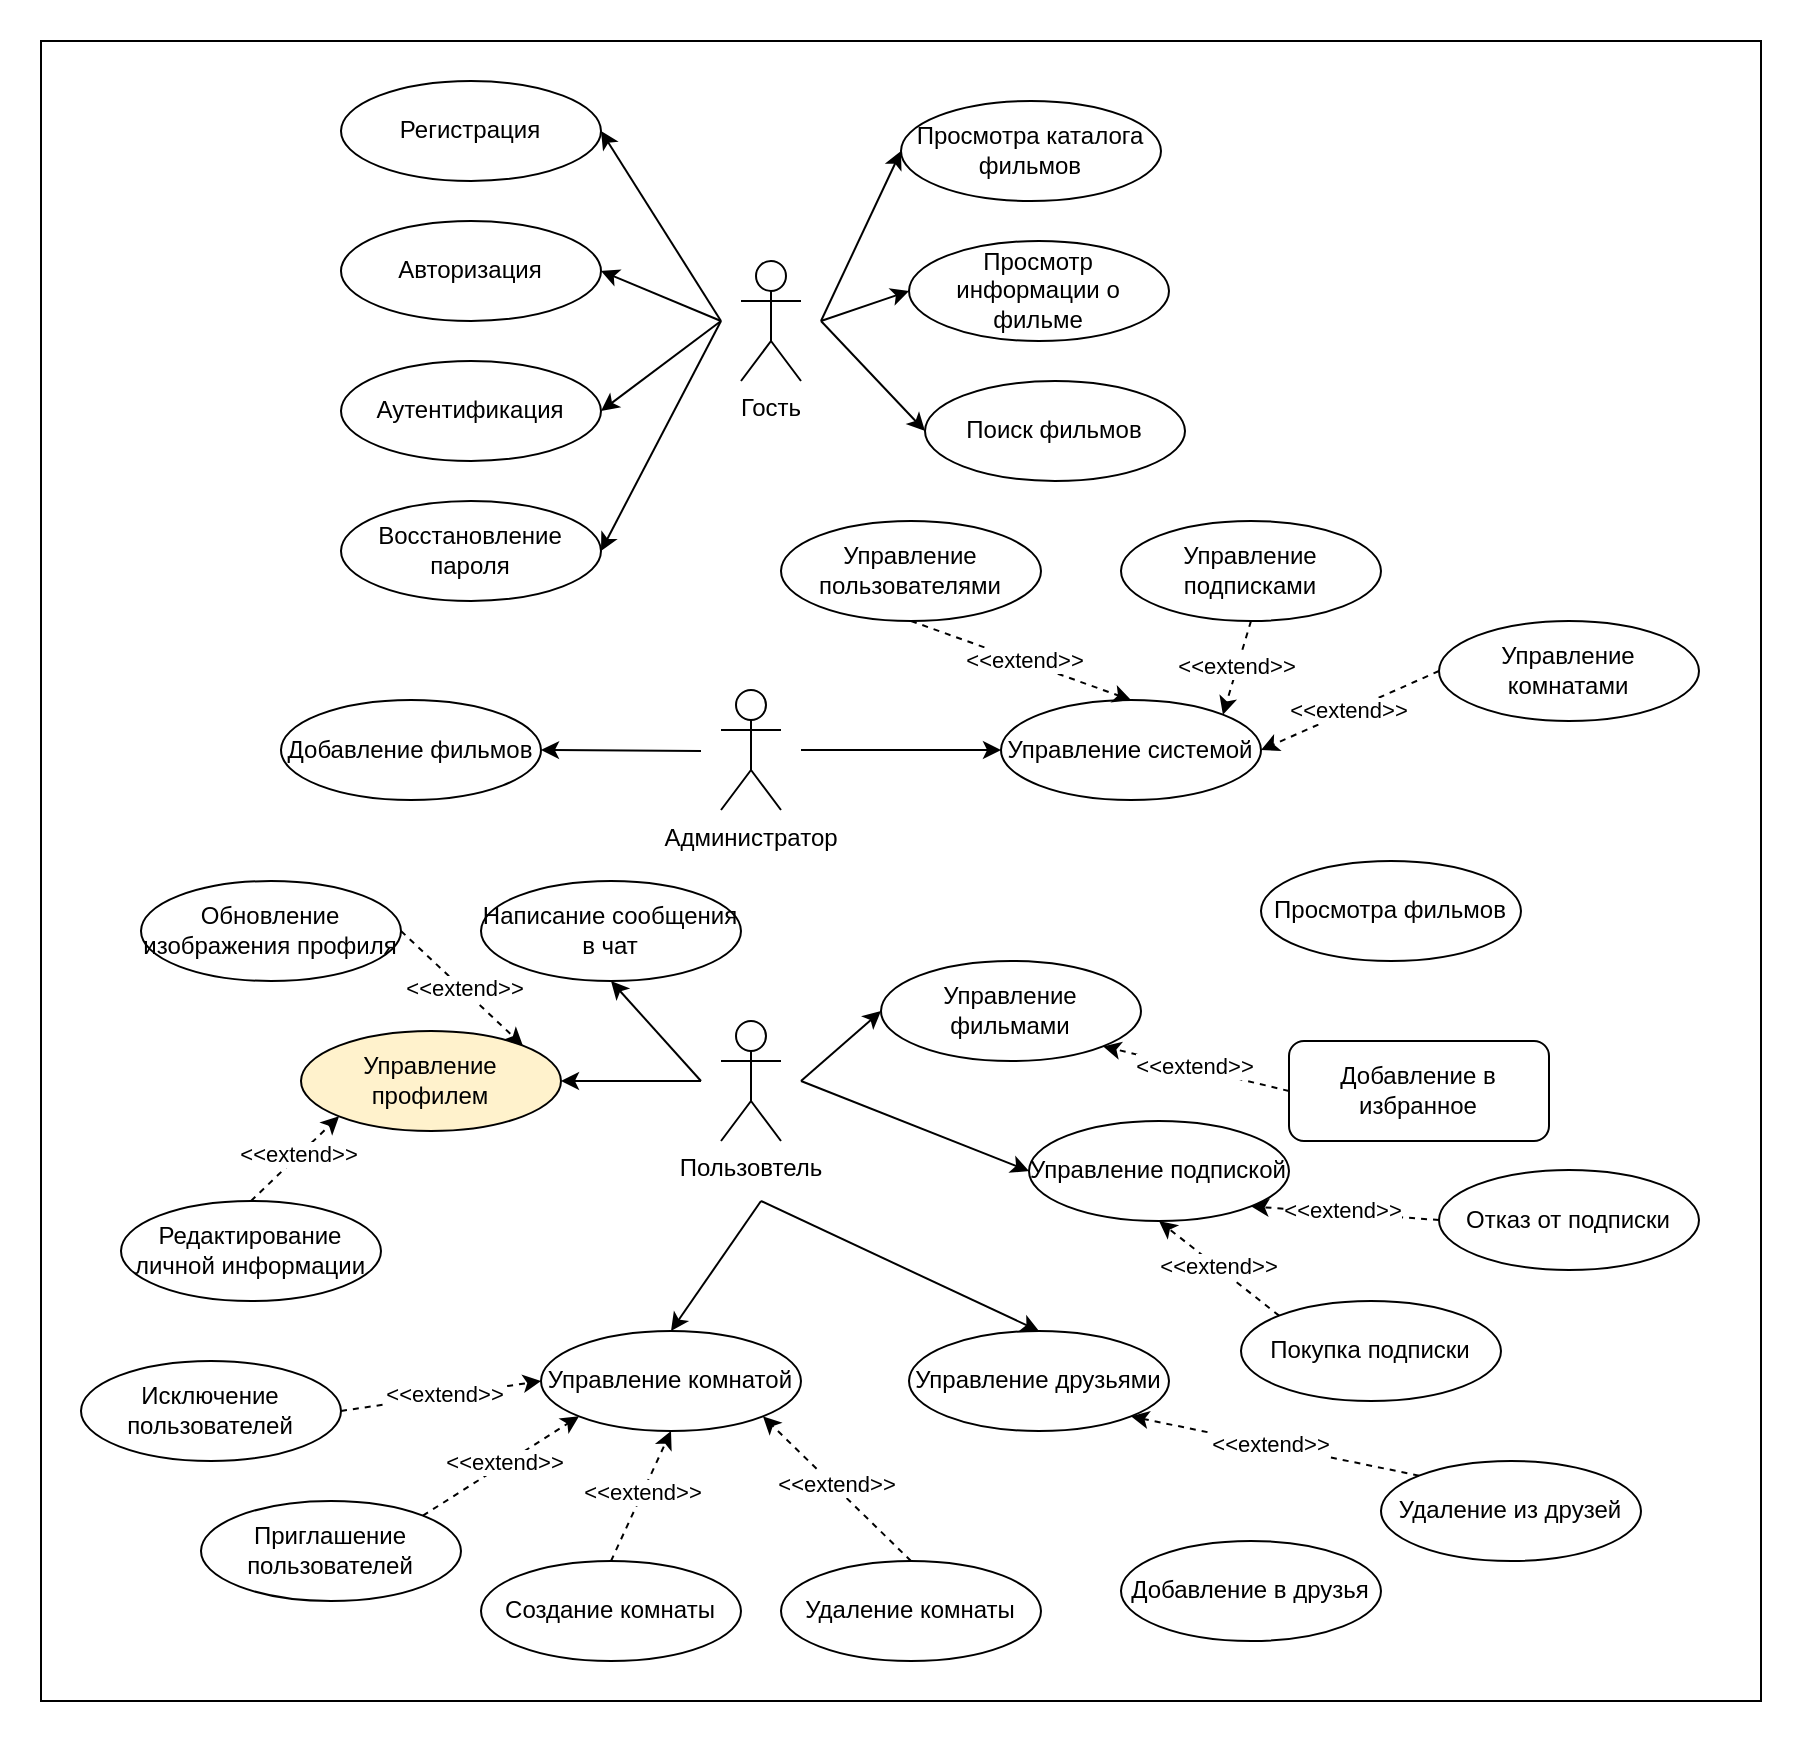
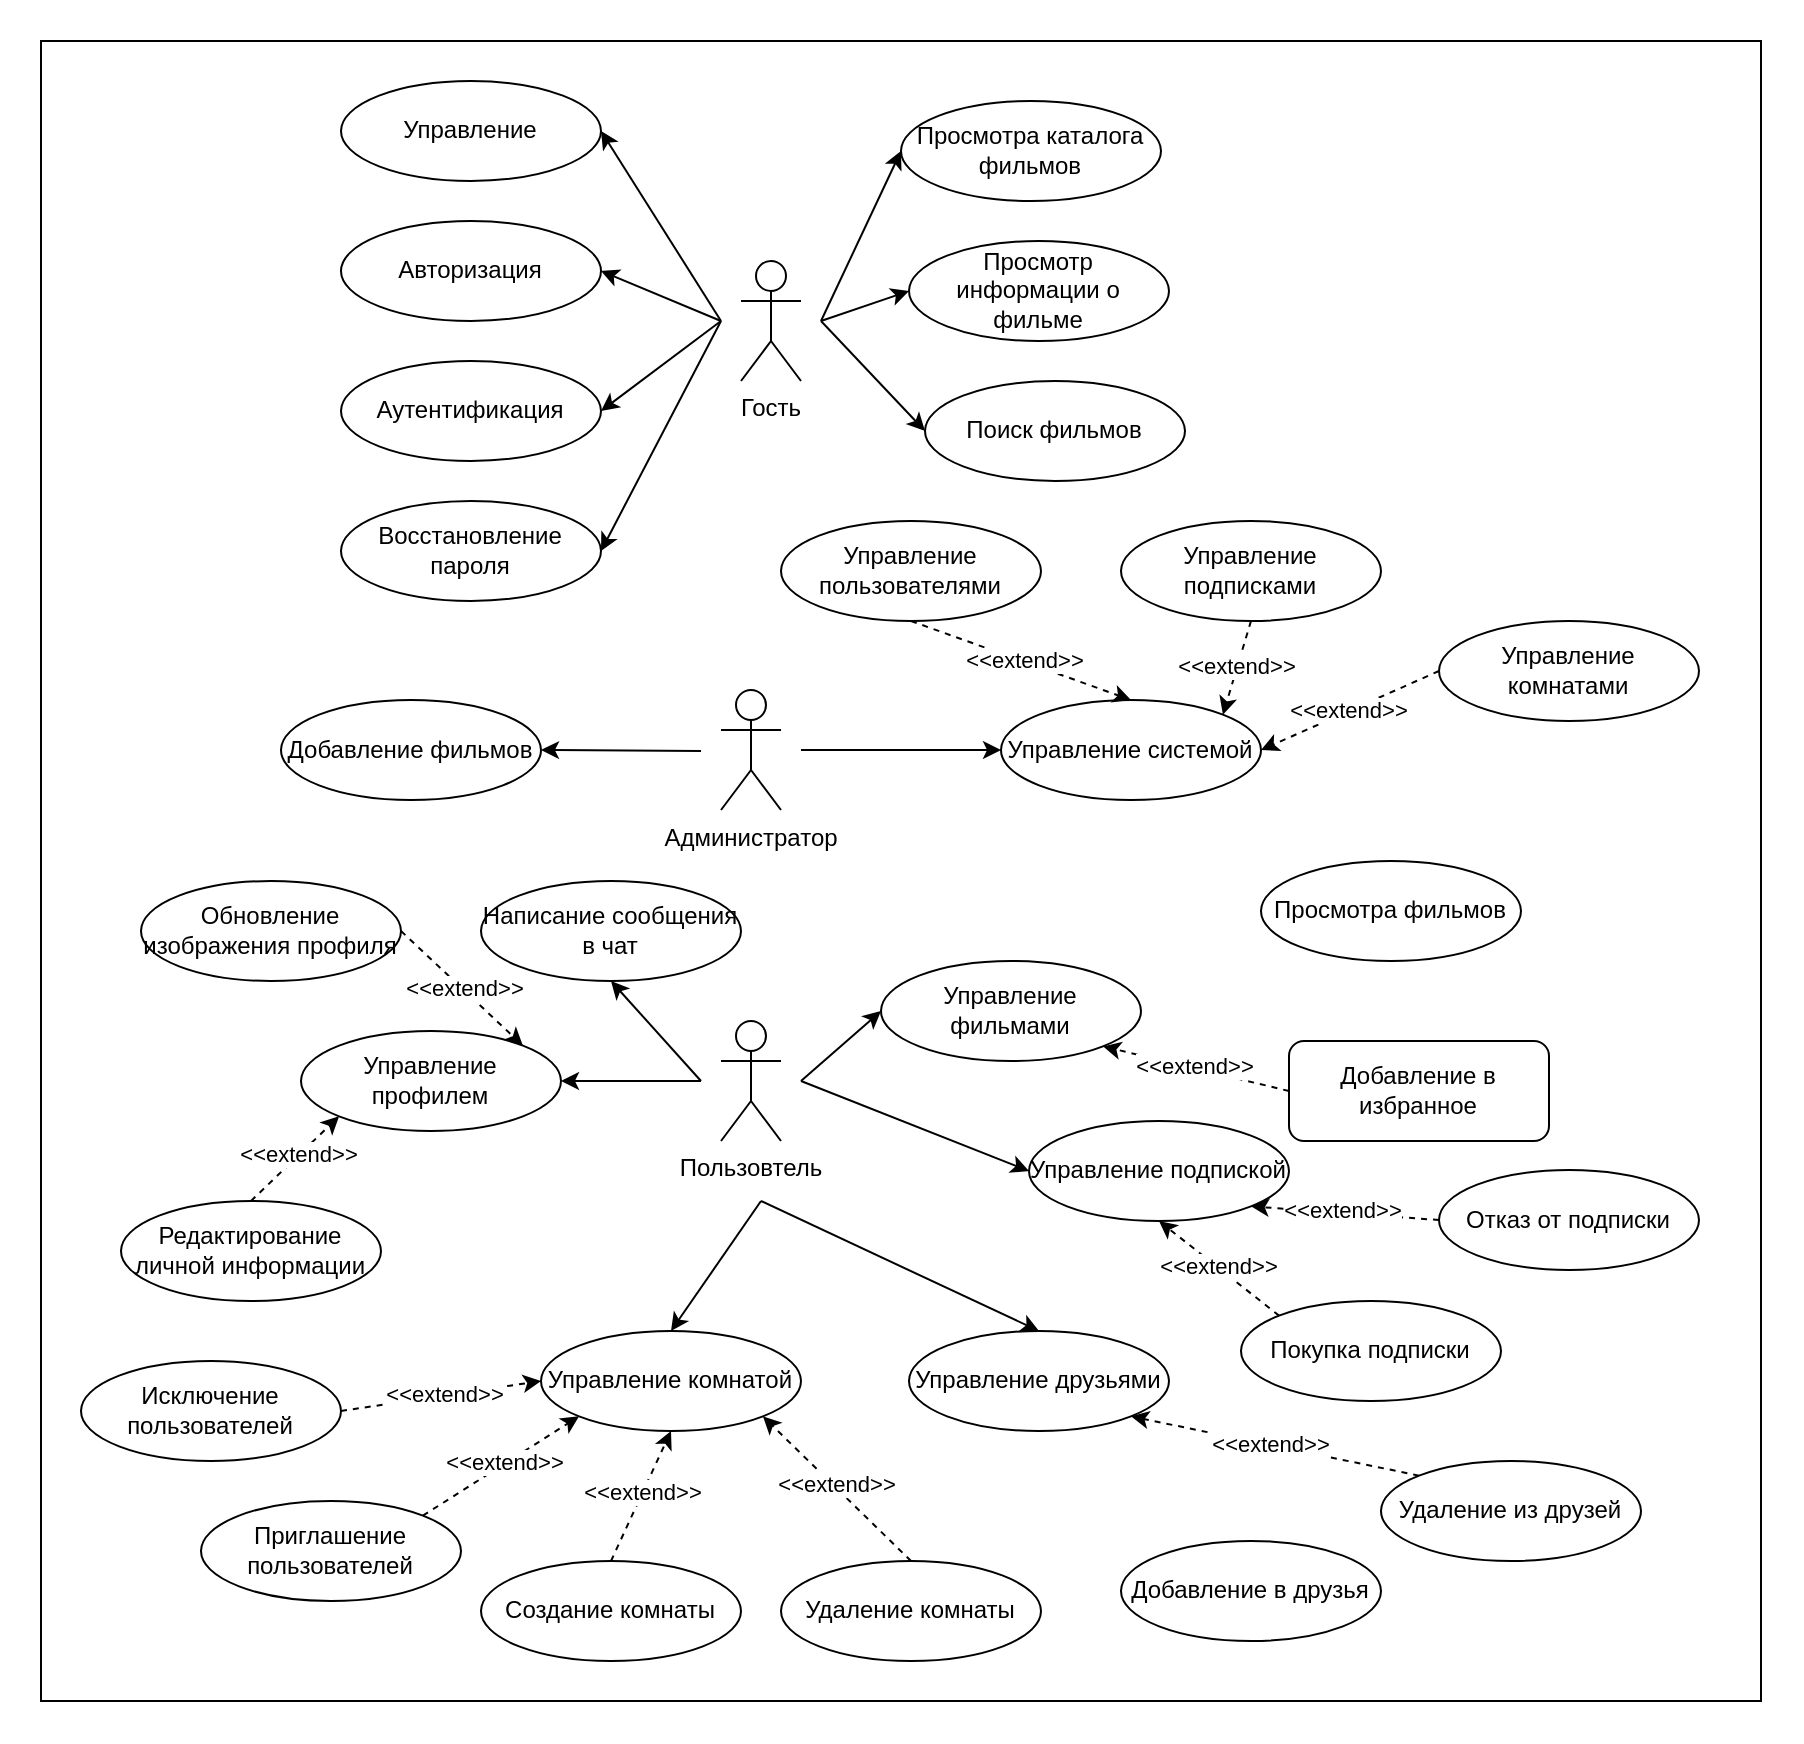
node "Регистрация": label "Регистрация" -> "Управление"
node "Управление профилем": fillcolor #fff2cc -> #ffffff
